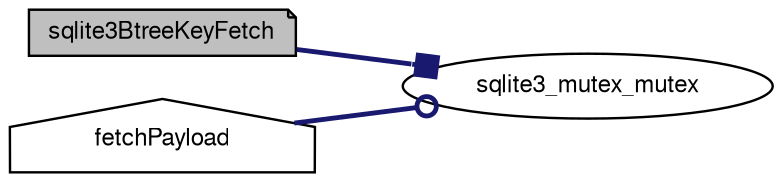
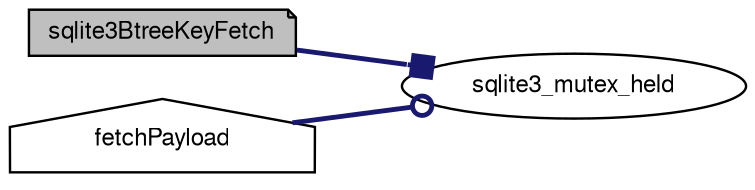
node "sqlite3_mutex_mutex": label "sqlite3_mutex_mutex" -> "sqlite3_mutex_held"
